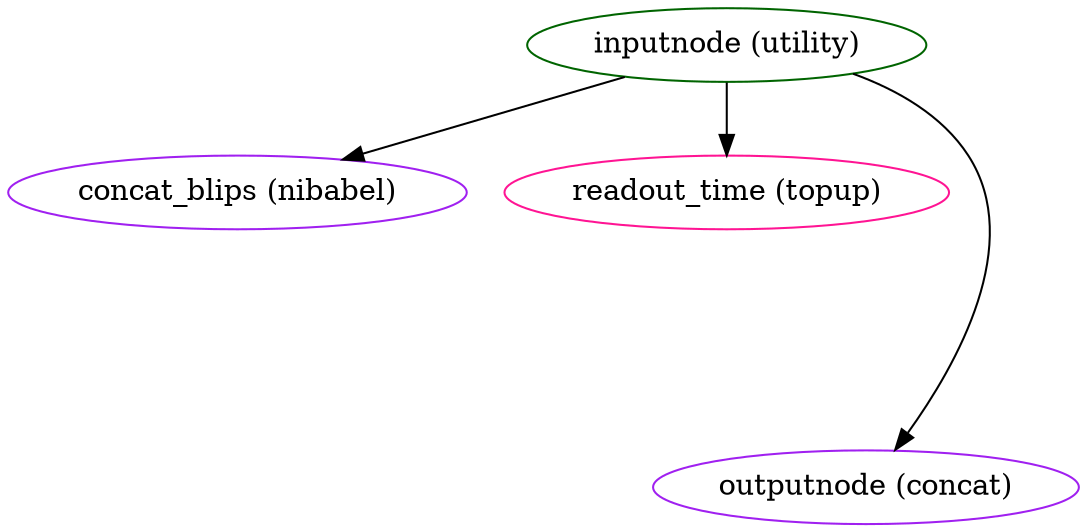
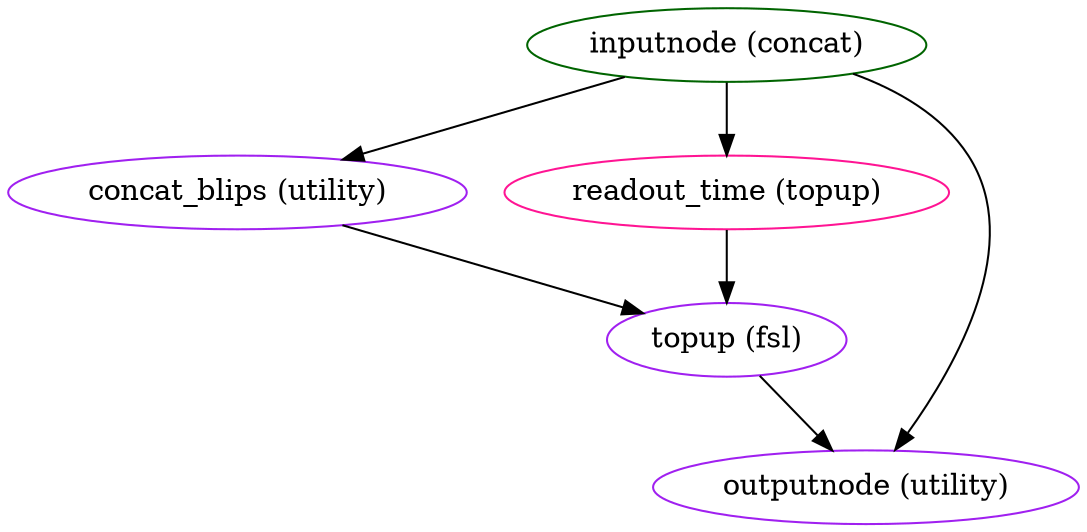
node "inputnode (utility)": label "inputnode (utility)" -> "inputnode (concat)"
node "concat_blips (nibabel)": label "concat_blips (nibabel)" -> "concat_blips (utility)"
node "topup (fsl)": added
node "outputnode (concat)": label "outputnode (concat)" -> "outputnode (utility)"
